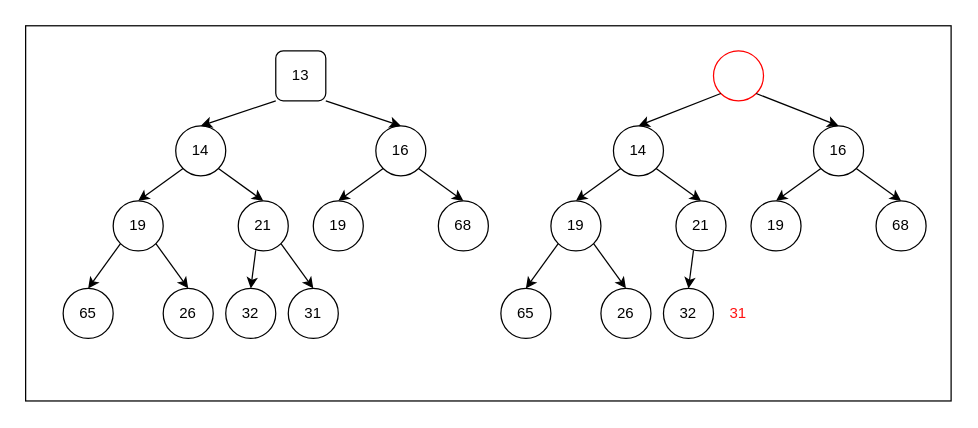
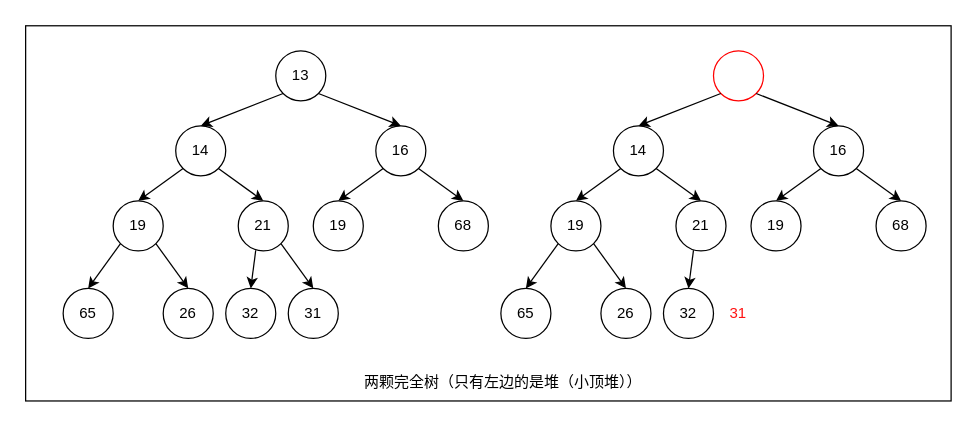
node "13": shape rounded rectangle -> ellipse
node "两颗完全树（只有左边的是堆（小顶堆））": added
